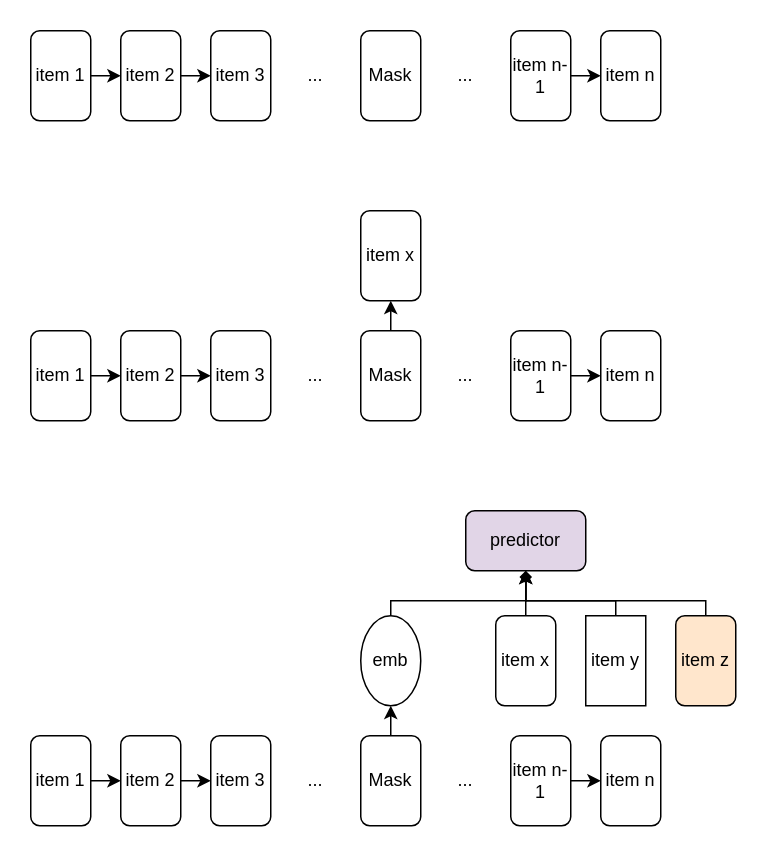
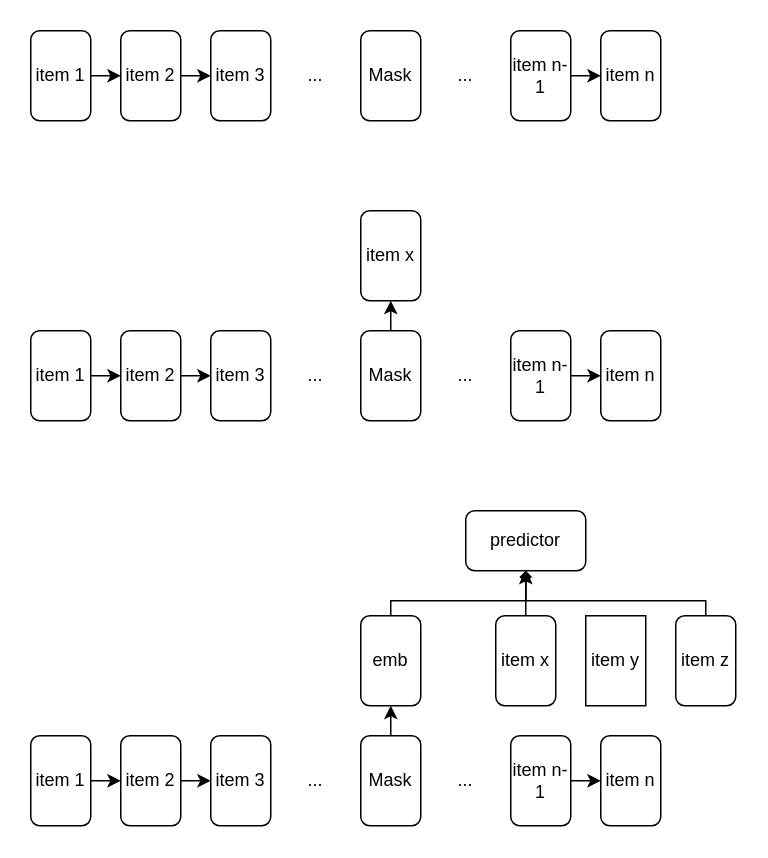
node "predictor": fillcolor #e1d5e7 -> #ffffff
edge "item y" -> "predictor": removed
node "emb": shape ellipse -> rounded rectangle
node "item z": fillcolor #ffe6cc -> #ffffff
